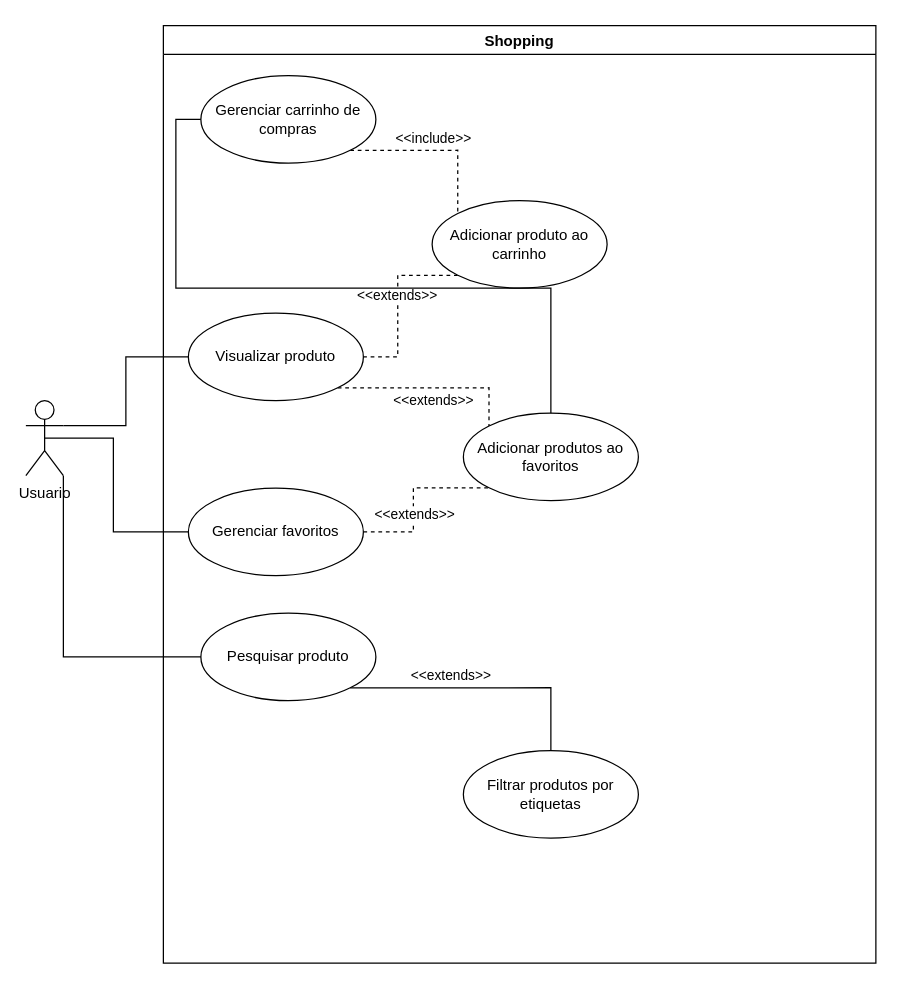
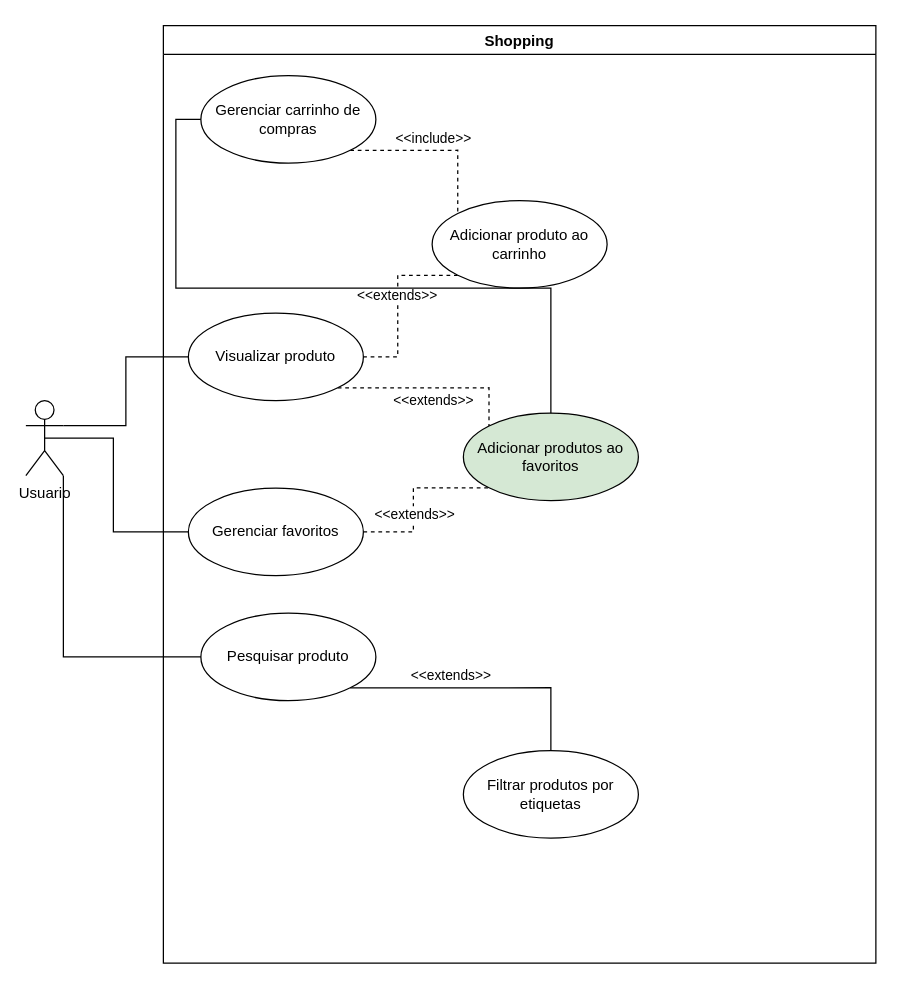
node "Adicionar produtos ao favoritos": fillcolor #ffffff -> #d5e8d4
